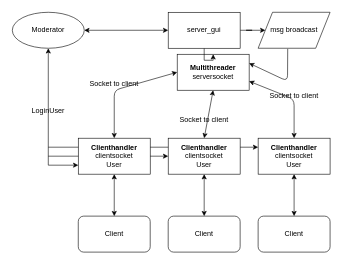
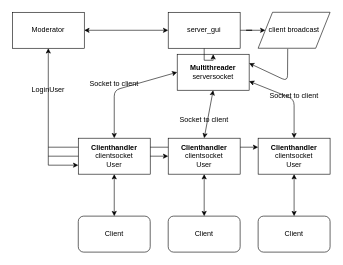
node "Moderator": shape ellipse -> rectangle
node "msg broadcast": label "msg broadcast" -> "client broadcast"
node "LoginUser": moved (48, 111) -> (48, 90)
